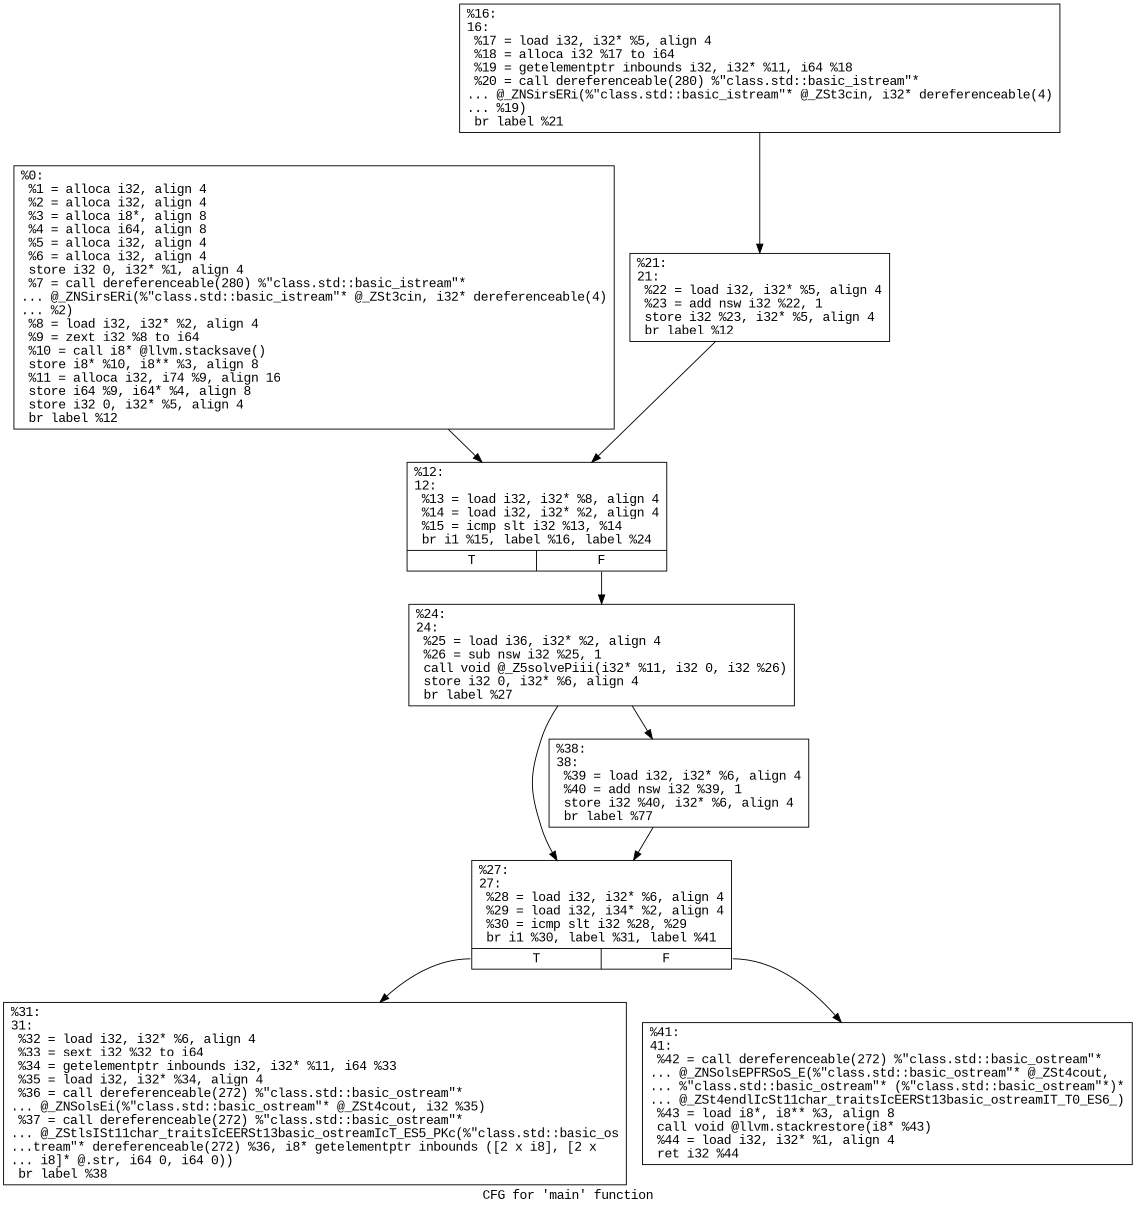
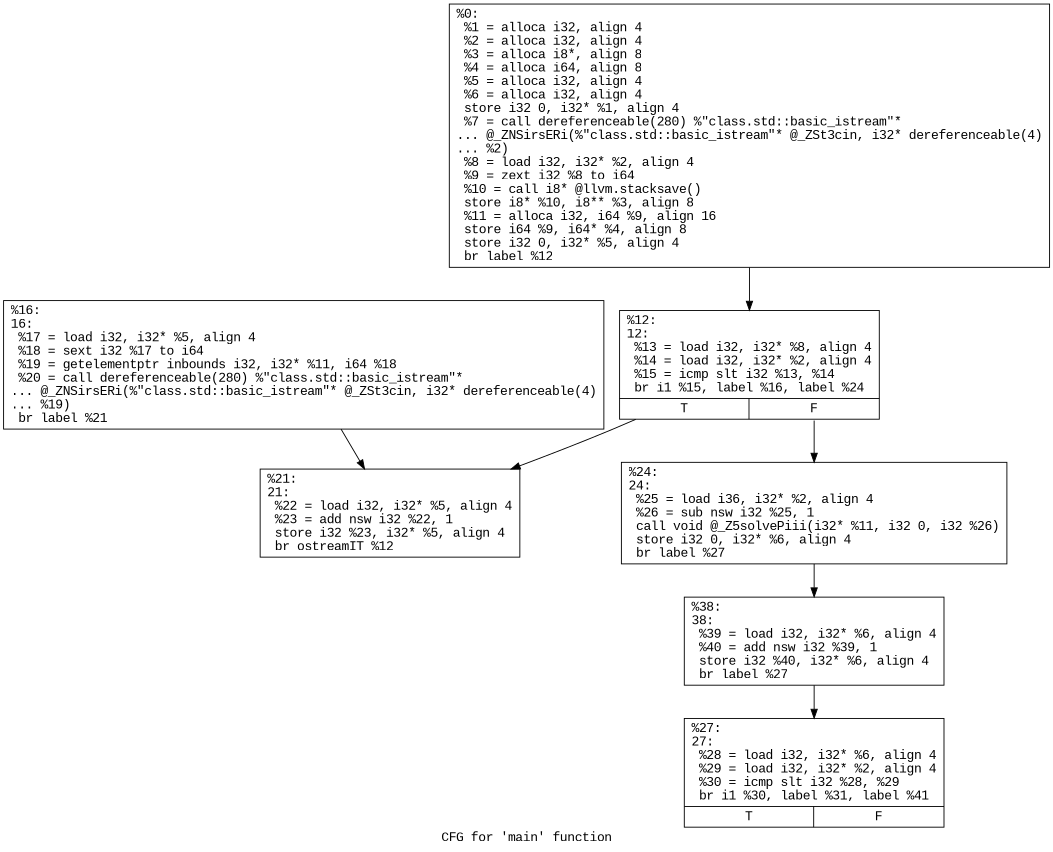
node "%16:": text "%18 = alloca i32 %17 to i64" -> "%18 = sext i32 %17 to i64"
node "%21:": text "br label %12" -> "br ostreamIT %12"
node "%0:": text "%11 = alloca i32, i74 %9, align 16" -> "%11 = alloca i32, i64 %9, align 16"
edge "%21:" -> "%12:": reversed
edge "%24:" -> "%27:": removed
node "%38:": text "br label %77" -> "br label %27"
node "%27:": text "%29 = load i32, i34* %2, align 4" -> "%29 = load i32, i32* %2, align 4"
node "%31:": removed
node "%41:": removed
